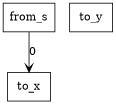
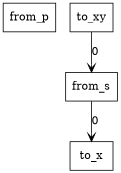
node "from_p": added
node "to_y": removed
node "to_xy": added
